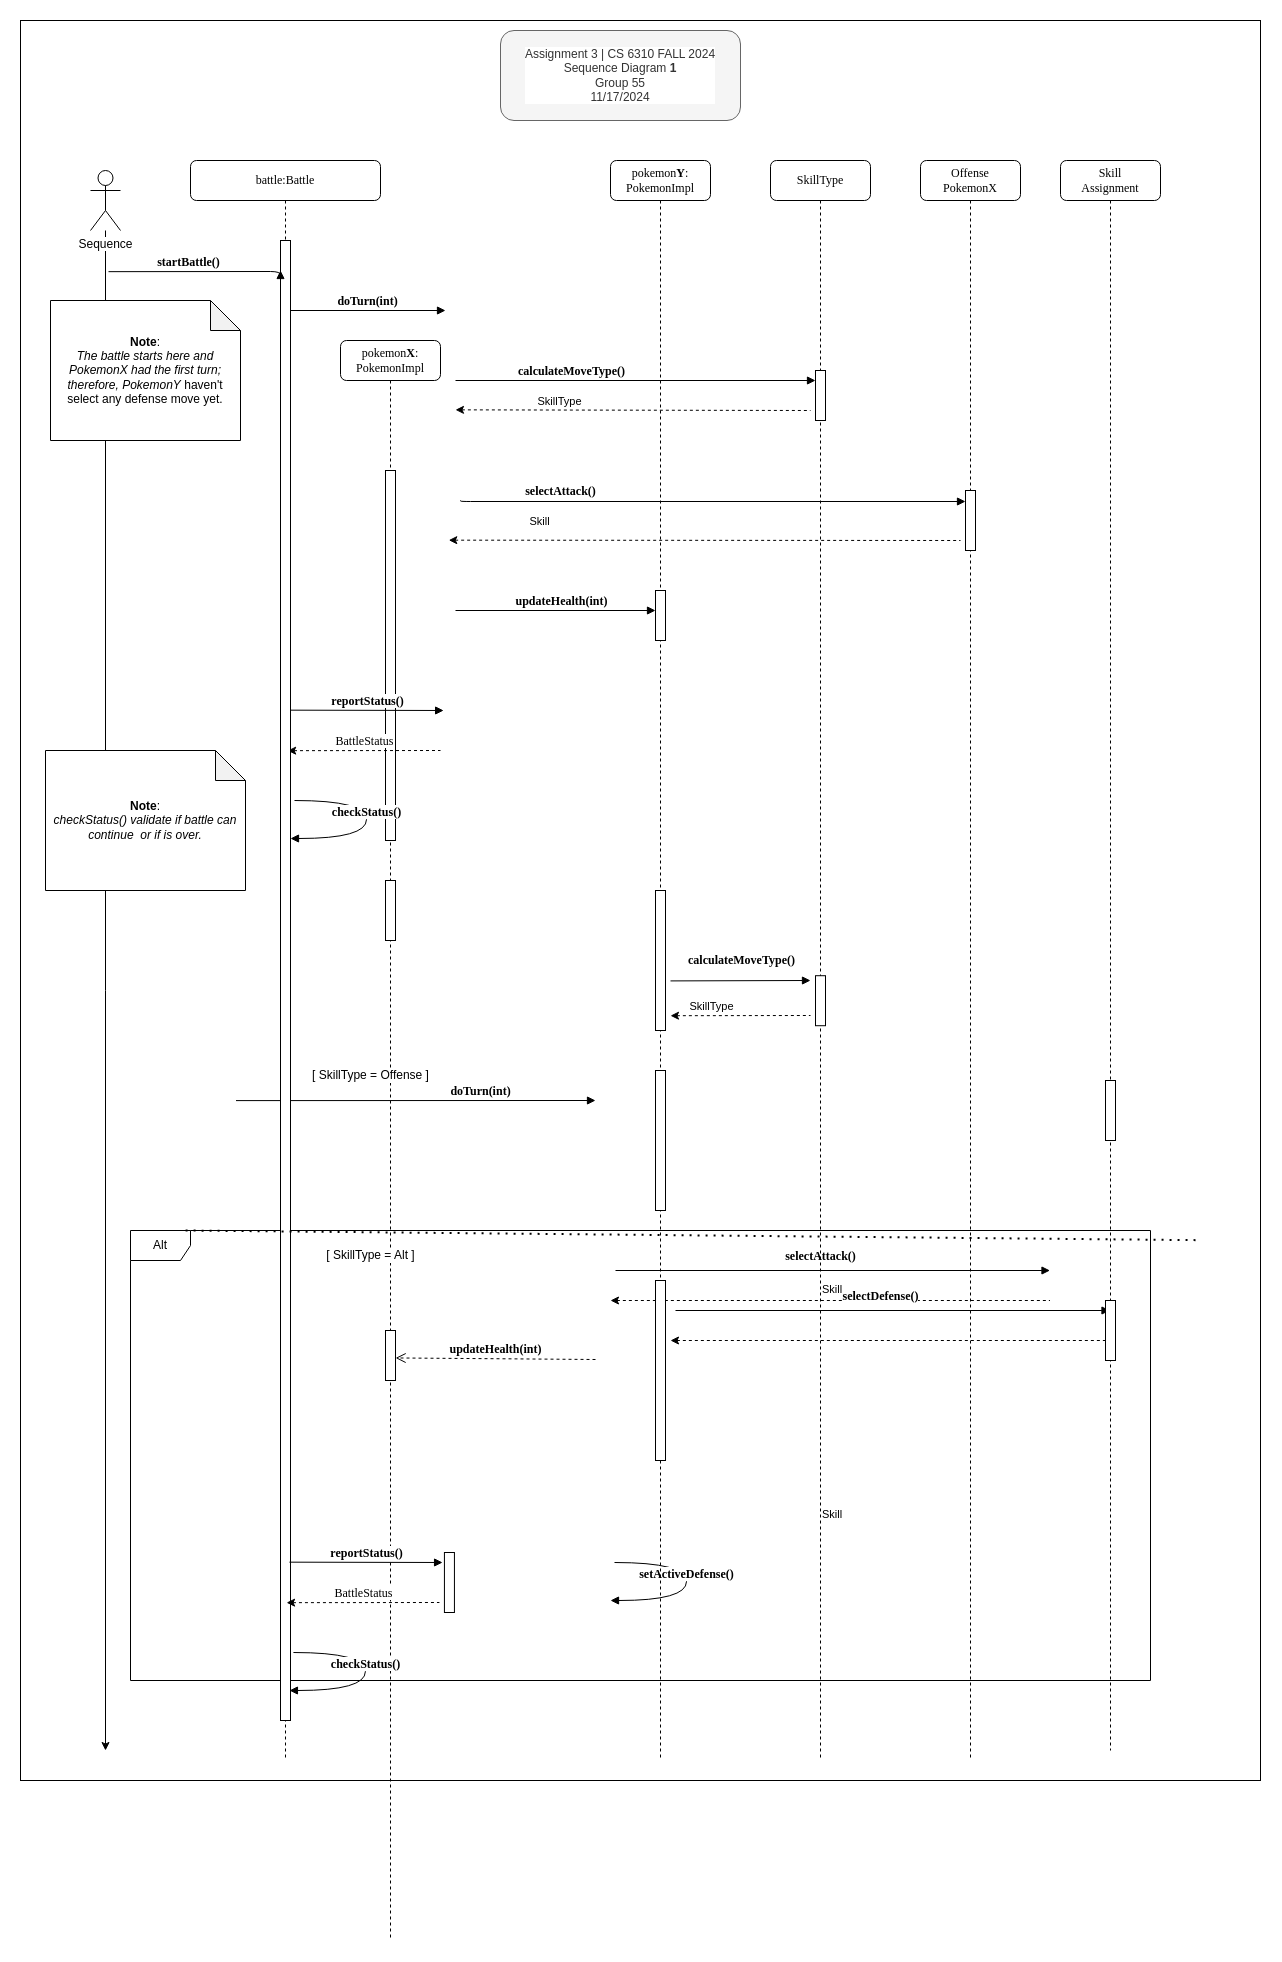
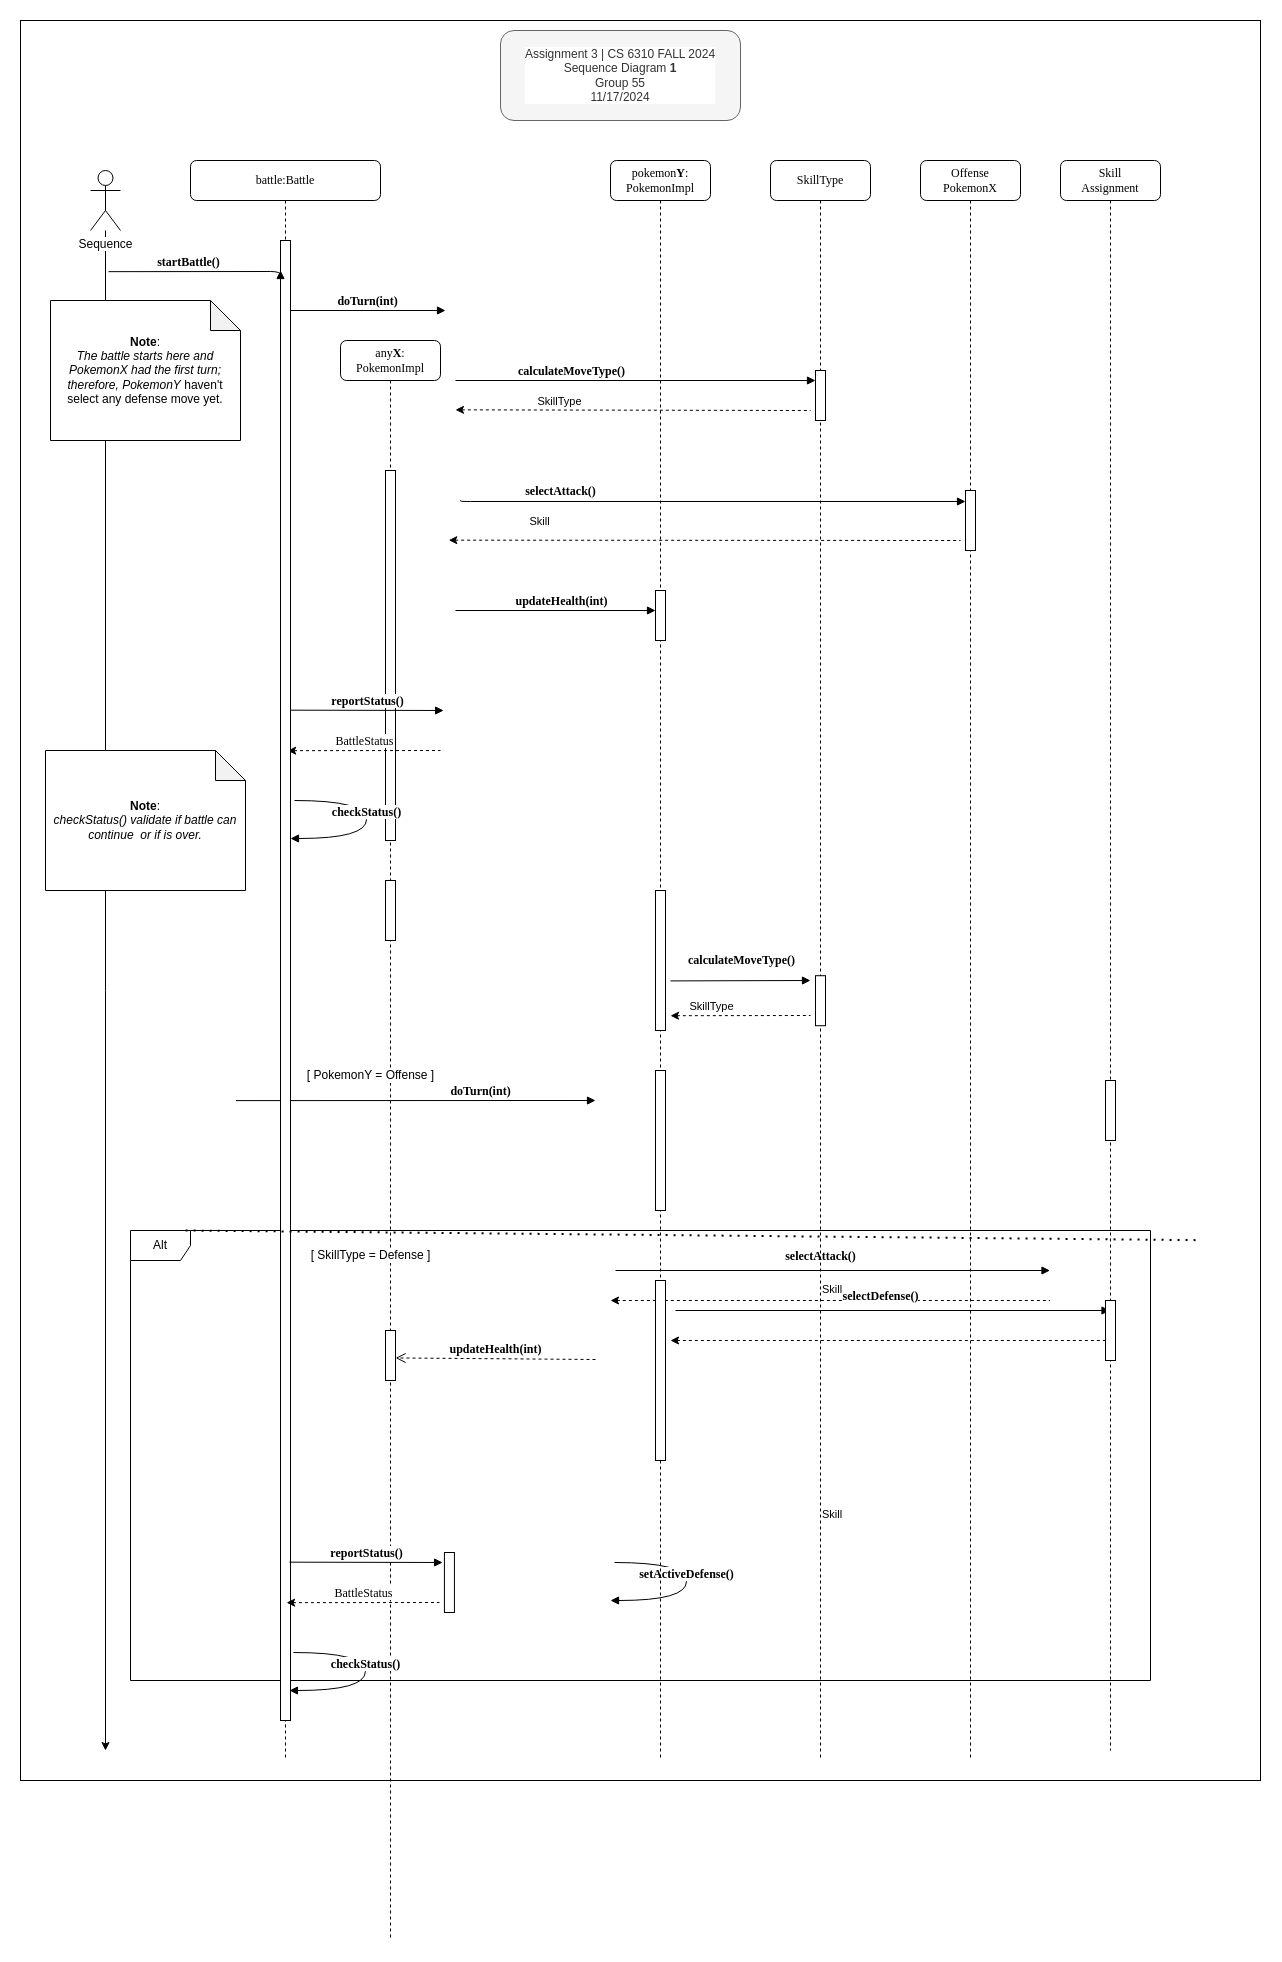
node "pokemonX: PokemonImpl": label "pokemonX: PokemonImpl" -> "anyX: PokemonImpl"
node "[ SkillType = Offense ]": label "[ SkillType = Offense ]" -> "[ PokemonY = Offense ]"
node "[ SkillType = Alt ]": label "[ SkillType = Alt ]" -> "[ SkillType = Defense ]"
